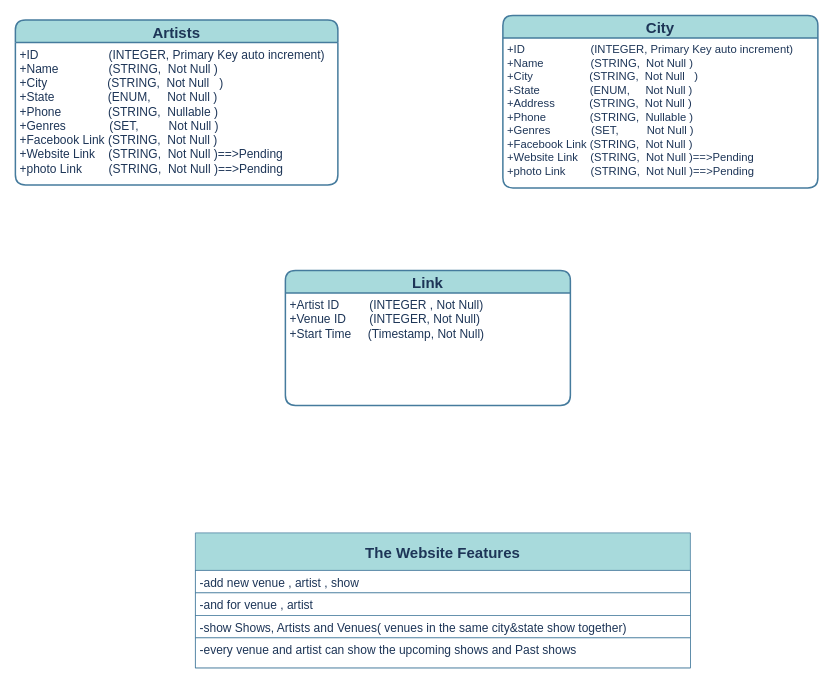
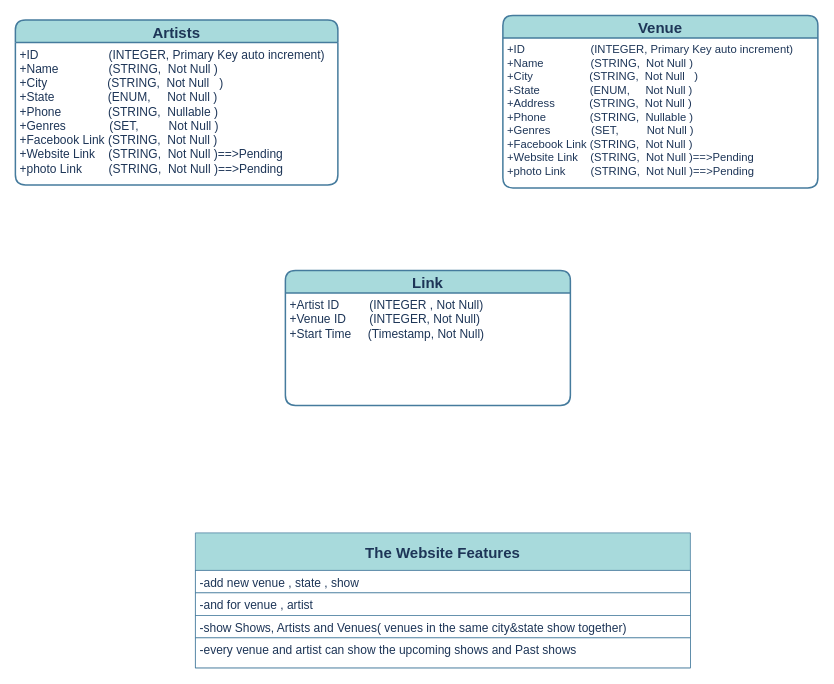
node "City": label "City" -> "Venue"
node "-add new venue , artist , show": label "-add new venue , artist , show" -> "-add new venue , state , show"
